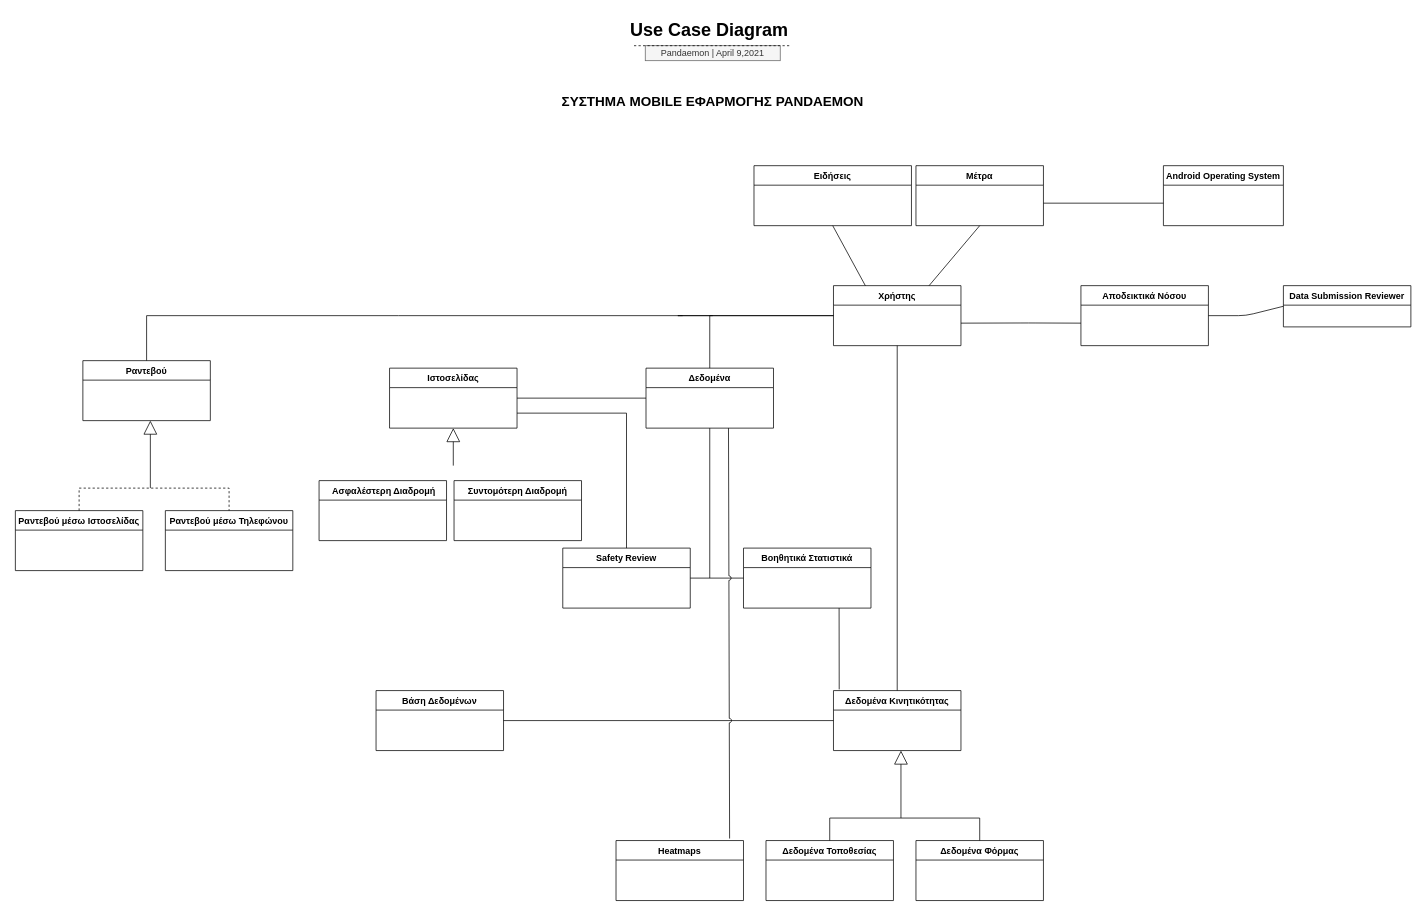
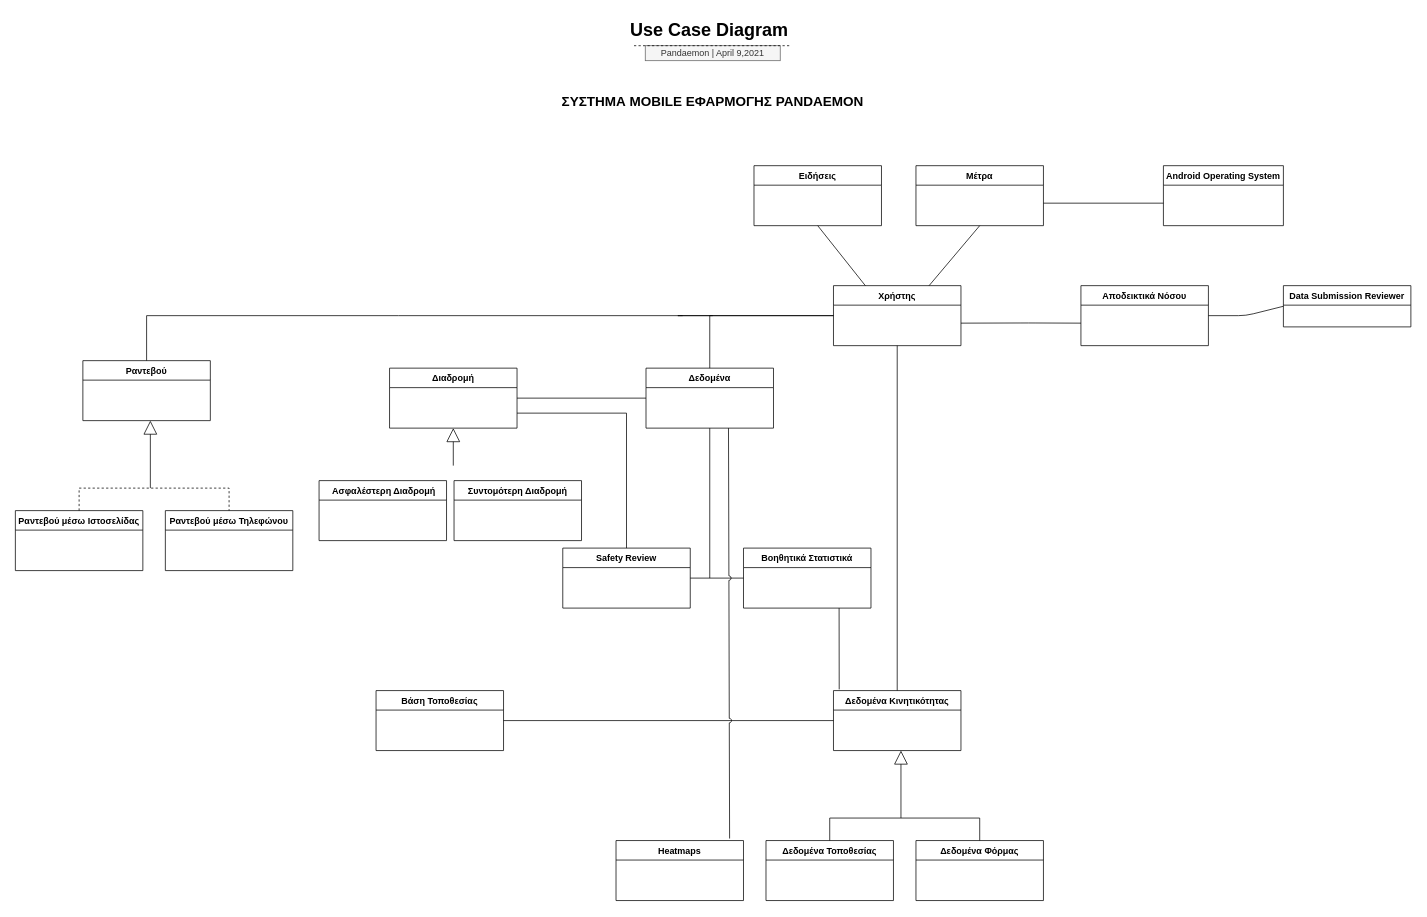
node "Ειδήσεις": size 158x60 -> 128x60
node "Ιστοσελίδας": label "Ιστοσελίδας" -> "Διαδρομή"
node "Βάση Δεδομένων": label "Βάση Δεδομένων" -> "Βάση Τοποθεσίας"
